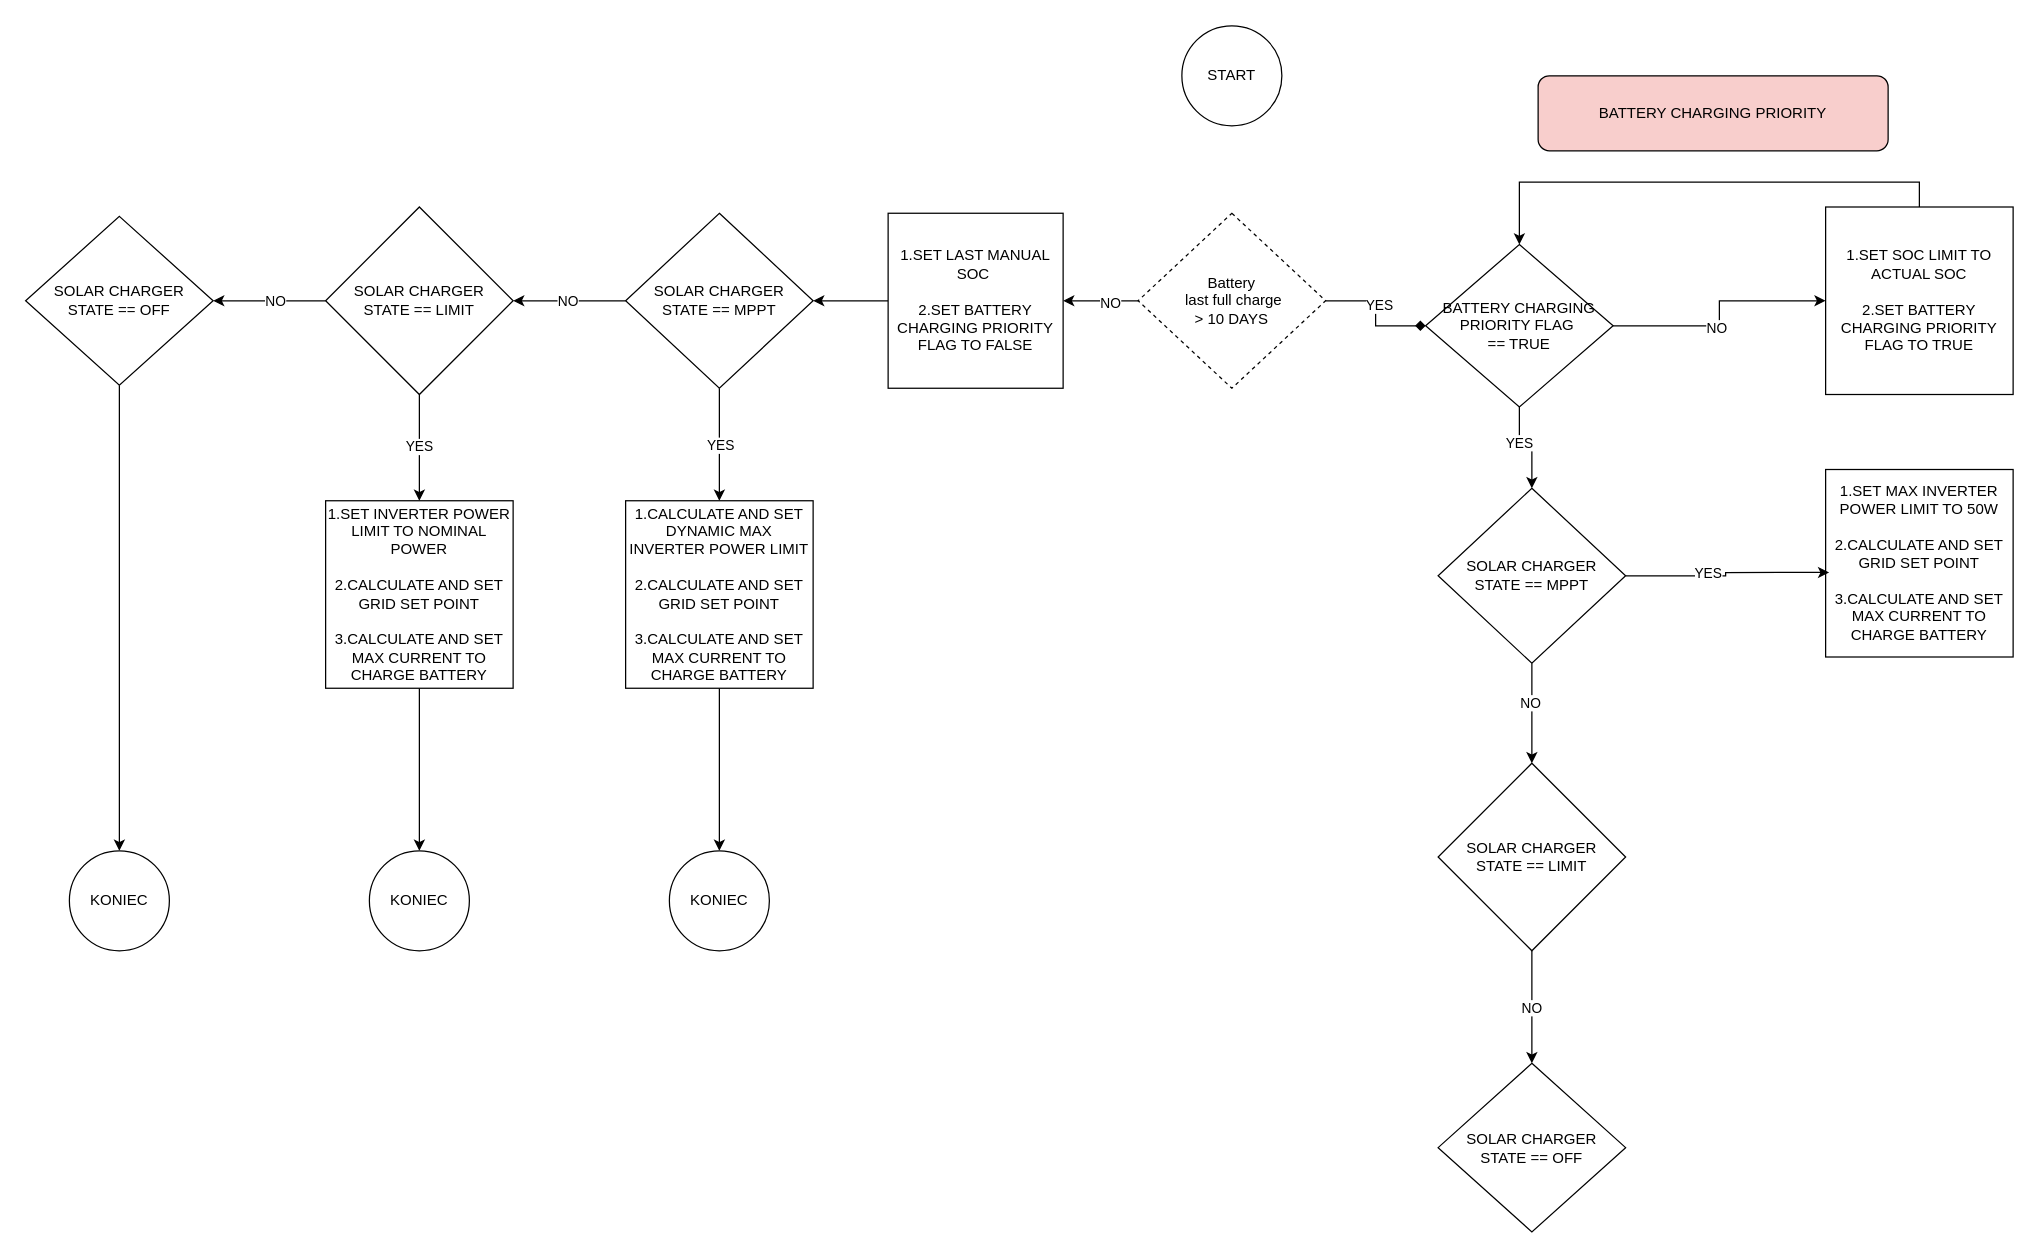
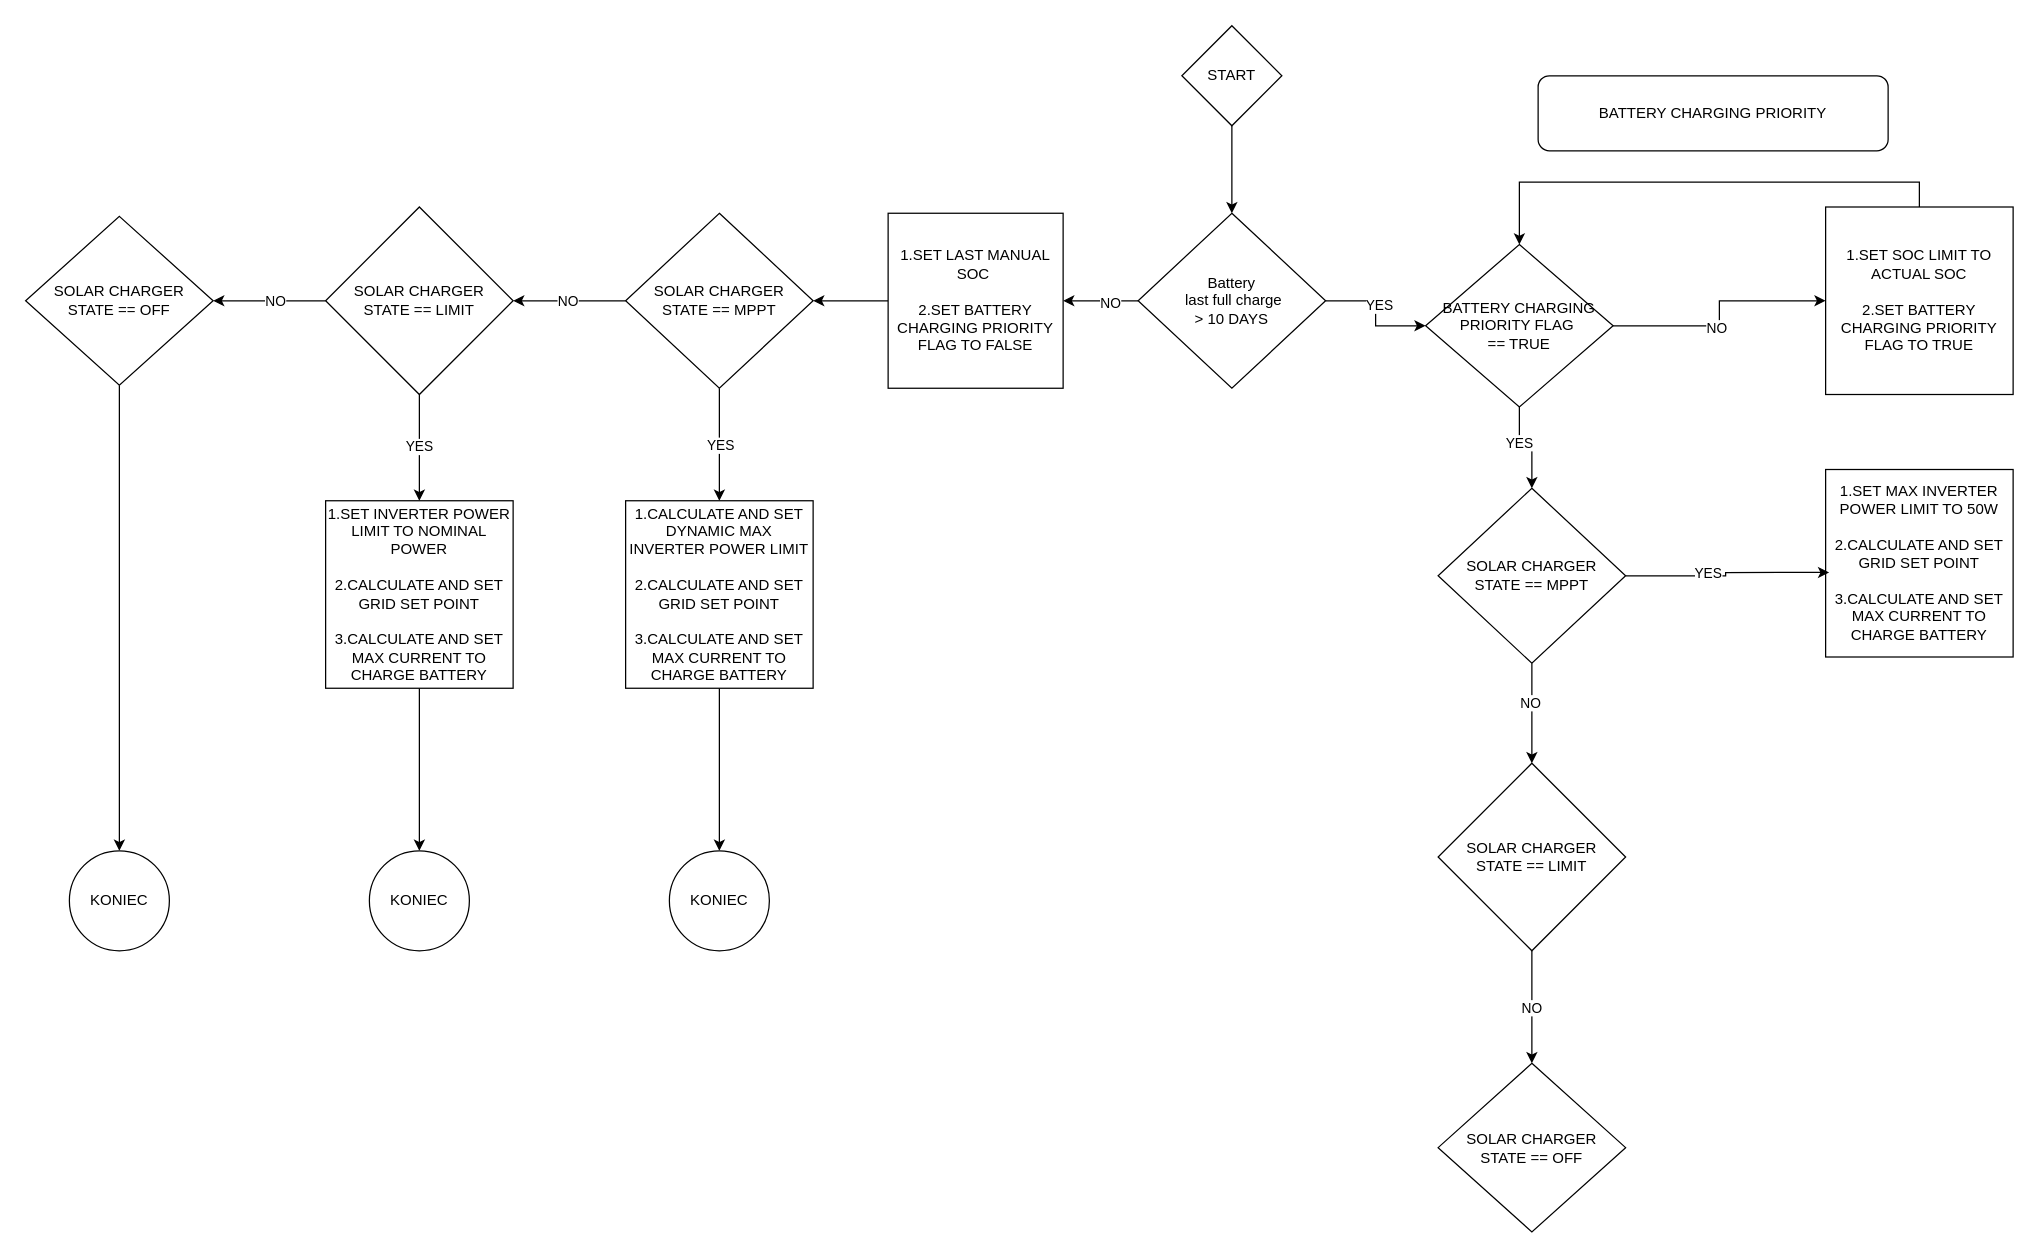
node "START": shape ellipse -> diamond
node "BATTERY CHARGING PRIORITY": fillcolor #f8cecc -> #ffffff
edge "START" -> "Battery last full charge > 10 DAYS": added
node "Battery last full charge > 10 DAYS": style dashed -> solid
edge "Battery last full charge > 10 DAYS" -> "BATTERY CHARGING PRIORITY FLAG == TRUE": arrowhead diamond -> classic
